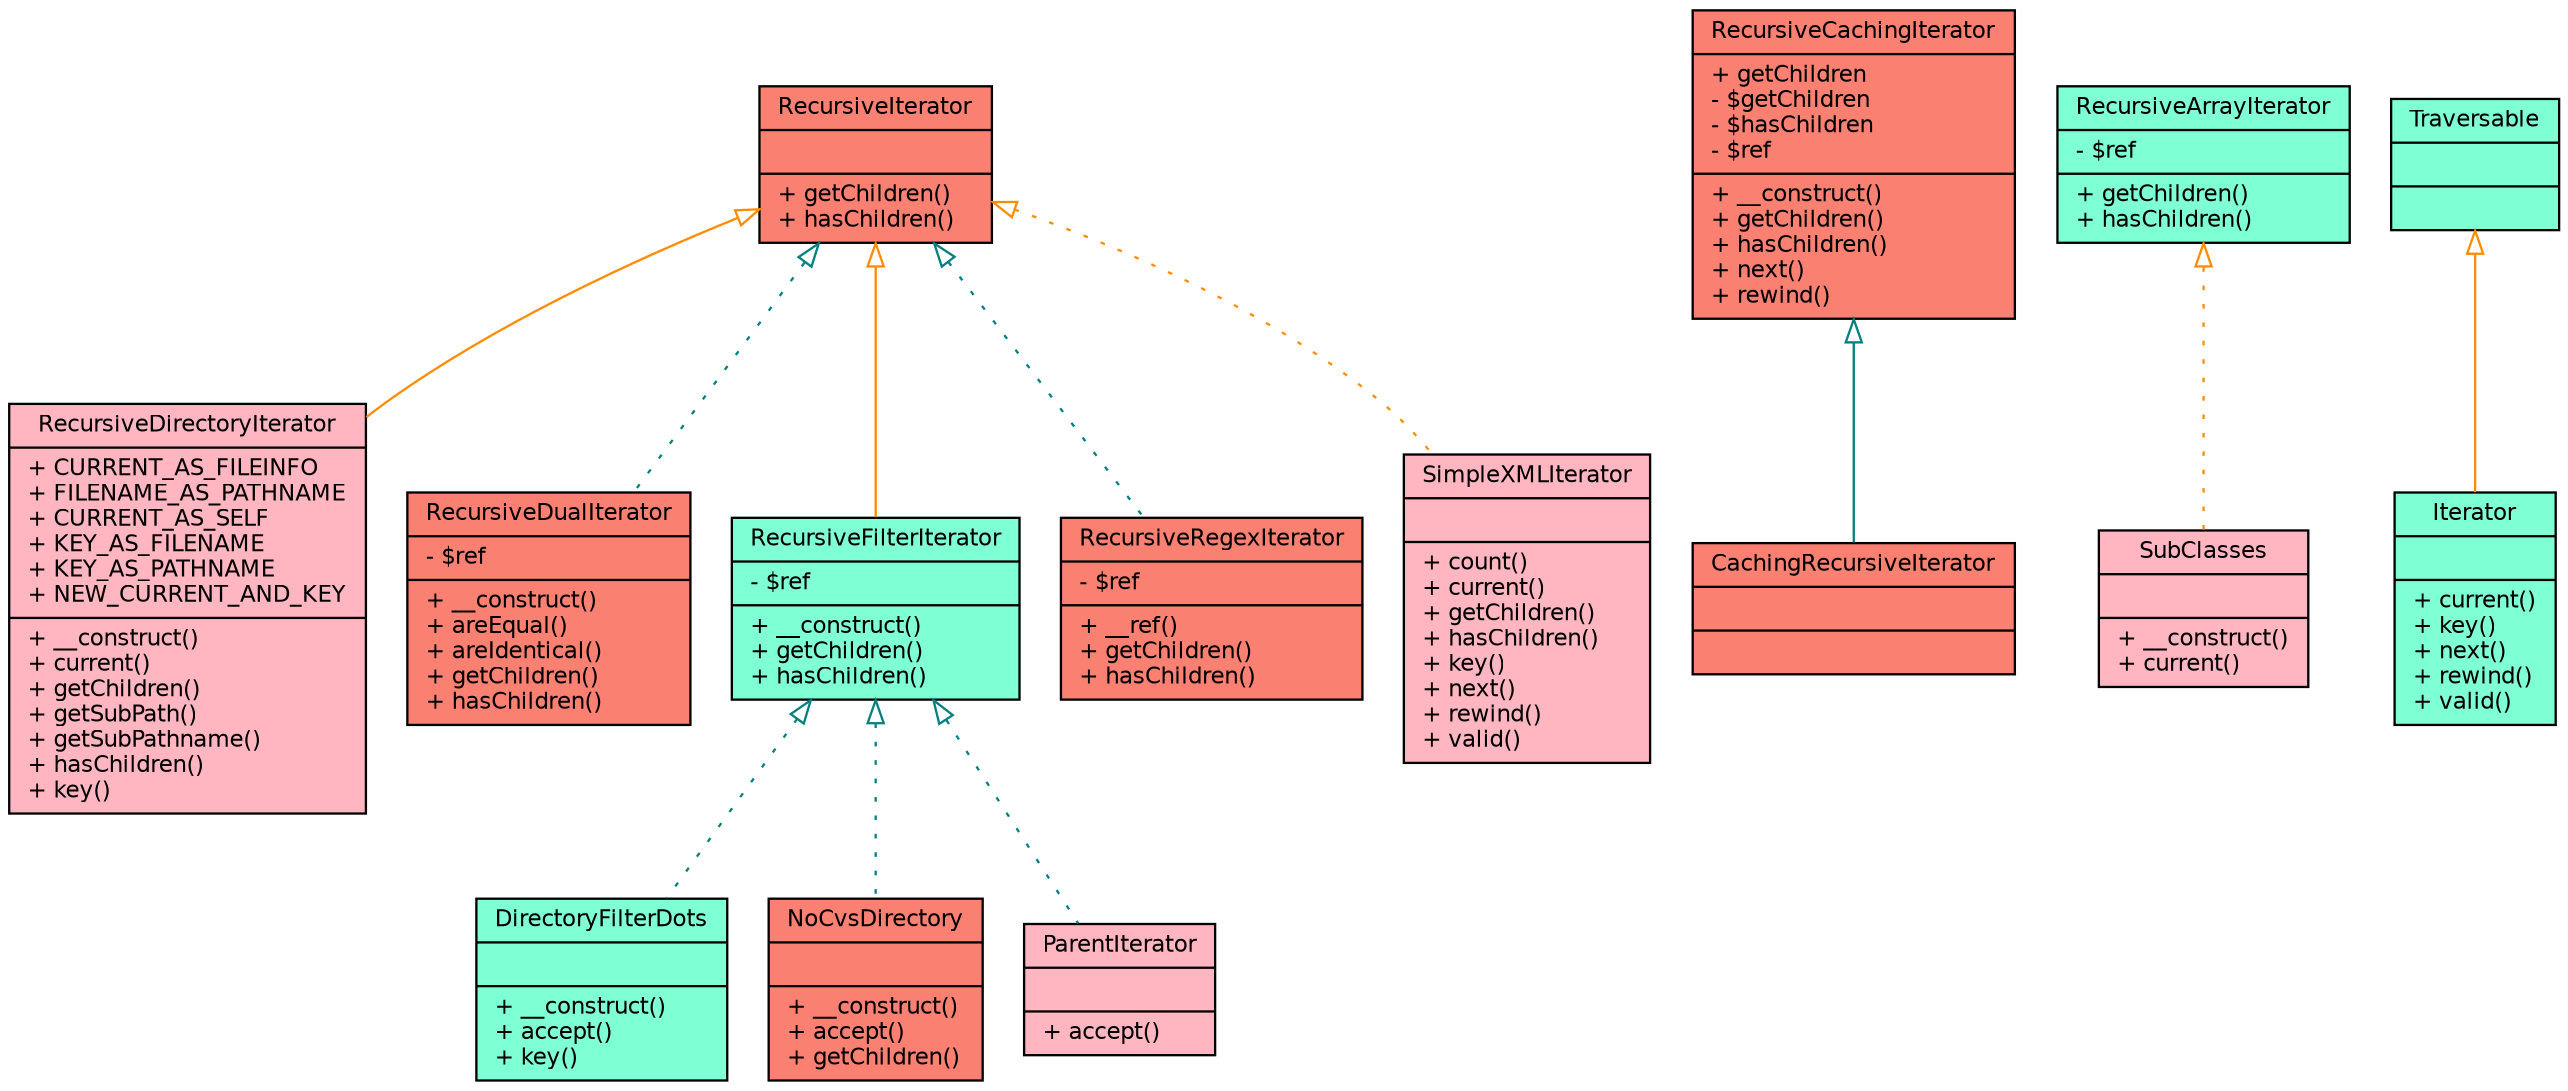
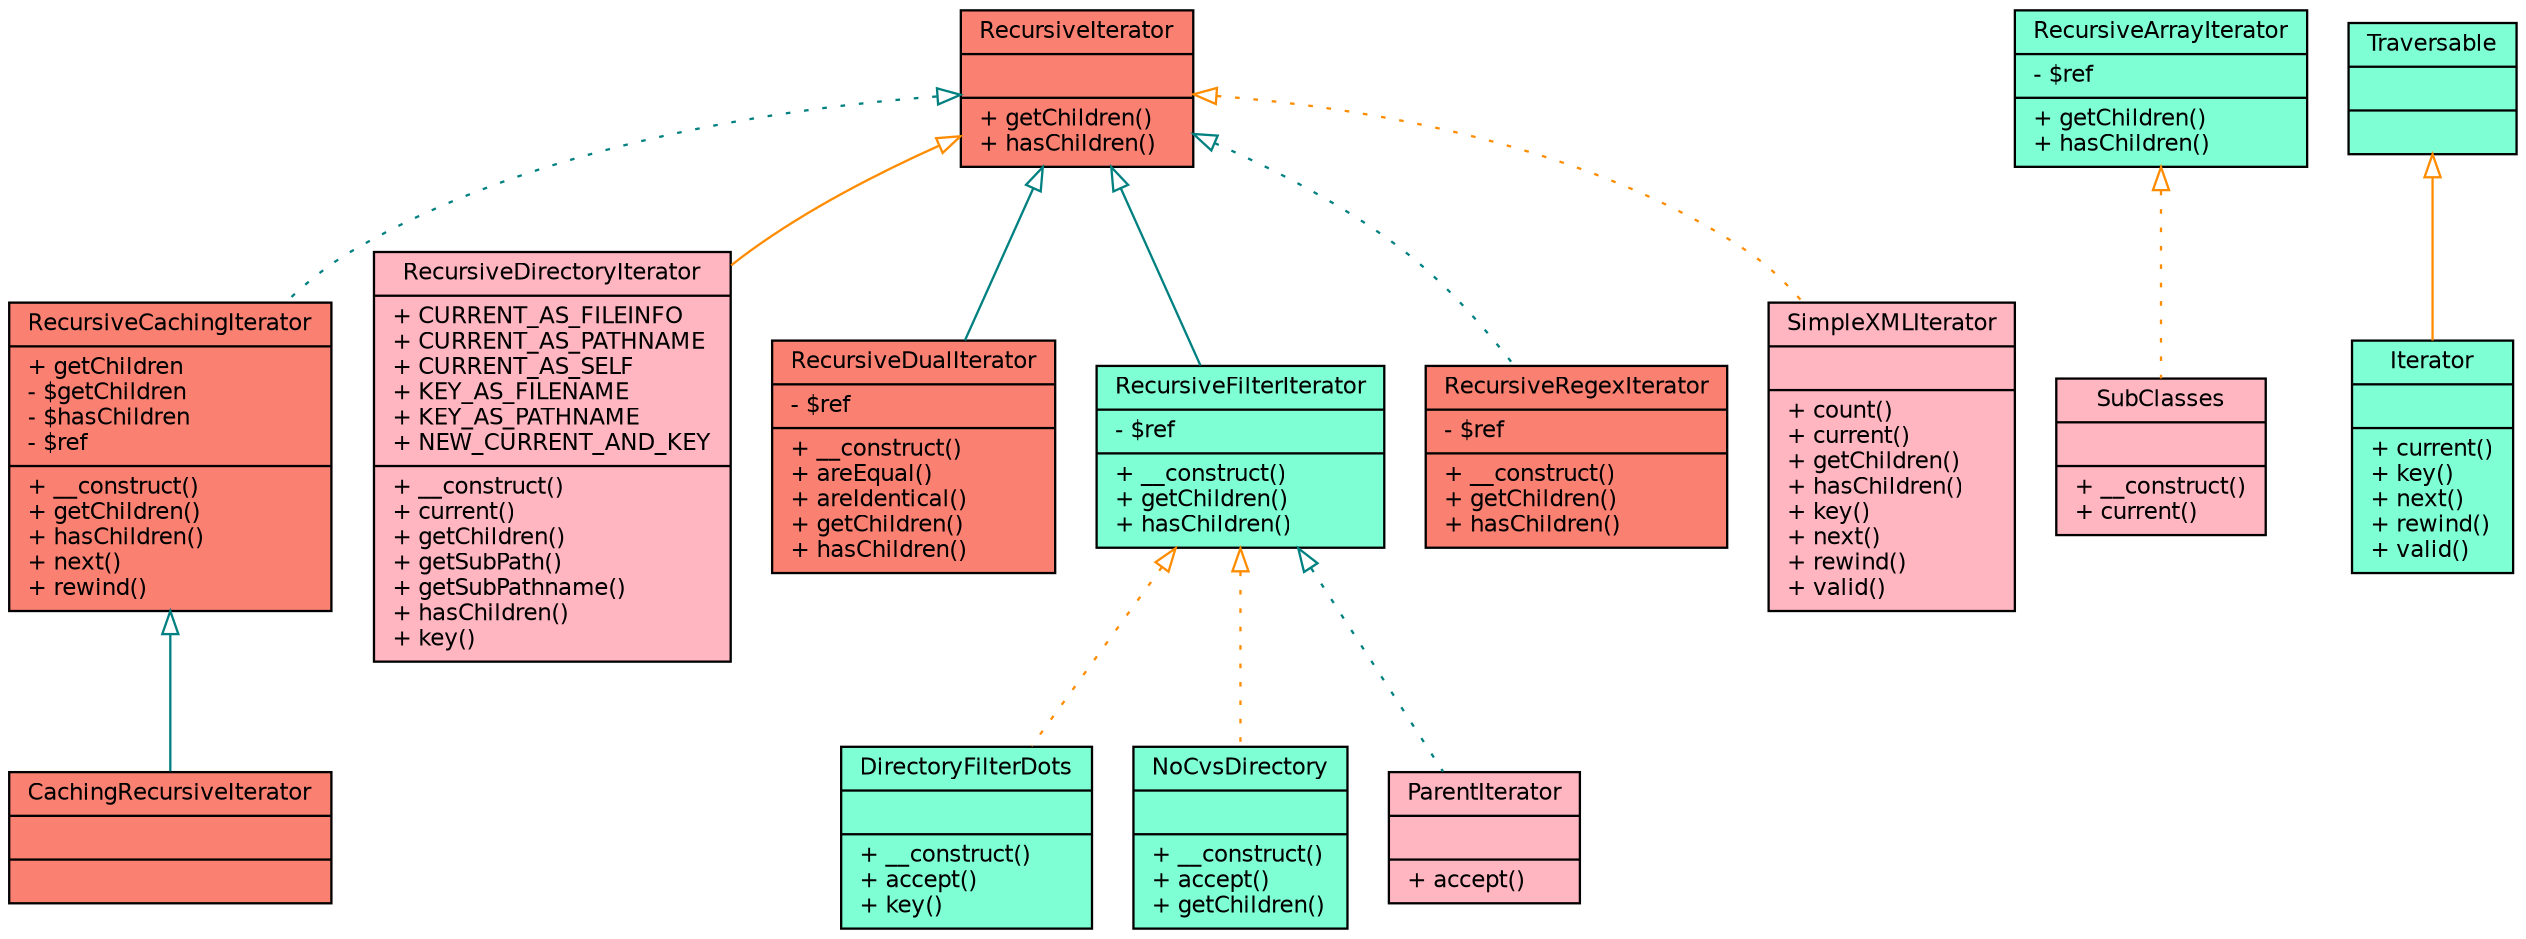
edge "RecursiveCachingIterator" -> "RecursiveIterator": added
edge "RecursiveDualIterator" -> "RecursiveIterator": style dotted -> solid
edge "RecursiveFilterIterator" -> "RecursiveIterator": color darkorange -> teal
node "RecursiveDirectoryIterator": text "+ FILENAME_AS_PATHNAME" -> "+ CURRENT_AS_PATHNAME"
node "RecursiveRegexIterator": text "+ __ref()" -> "+ __construct()"
edge "DirectoryFilterDots" -> "RecursiveFilterIterator": color teal -> darkorange
edge "NoCvsDirectory" -> "RecursiveFilterIterator": color teal -> darkorange
node "NoCvsDirectory": fillcolor salmon -> aquamarine
